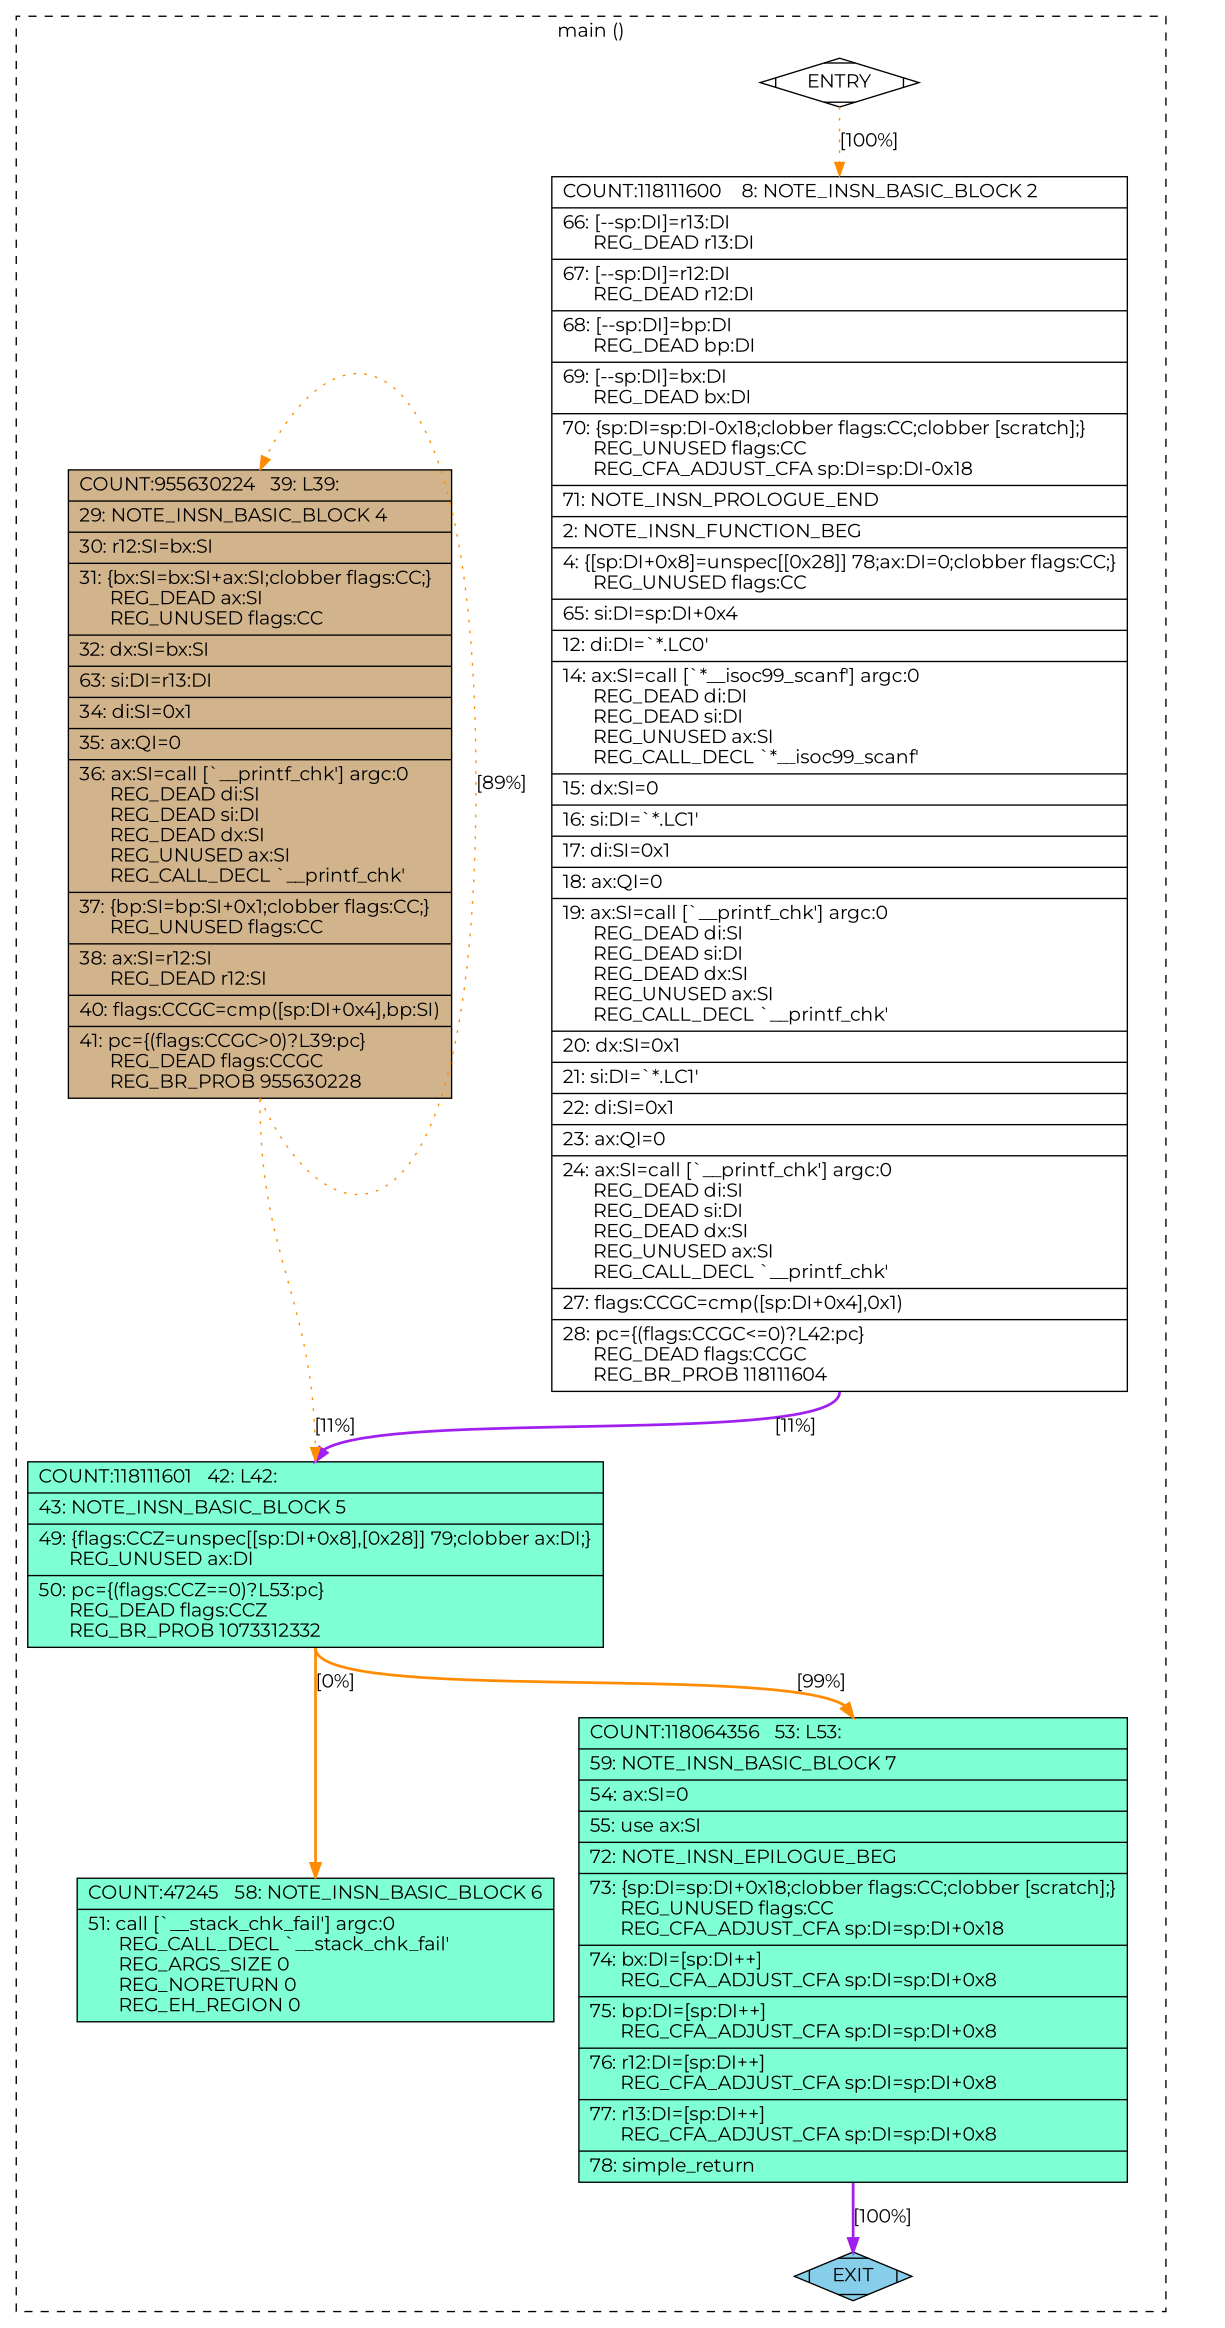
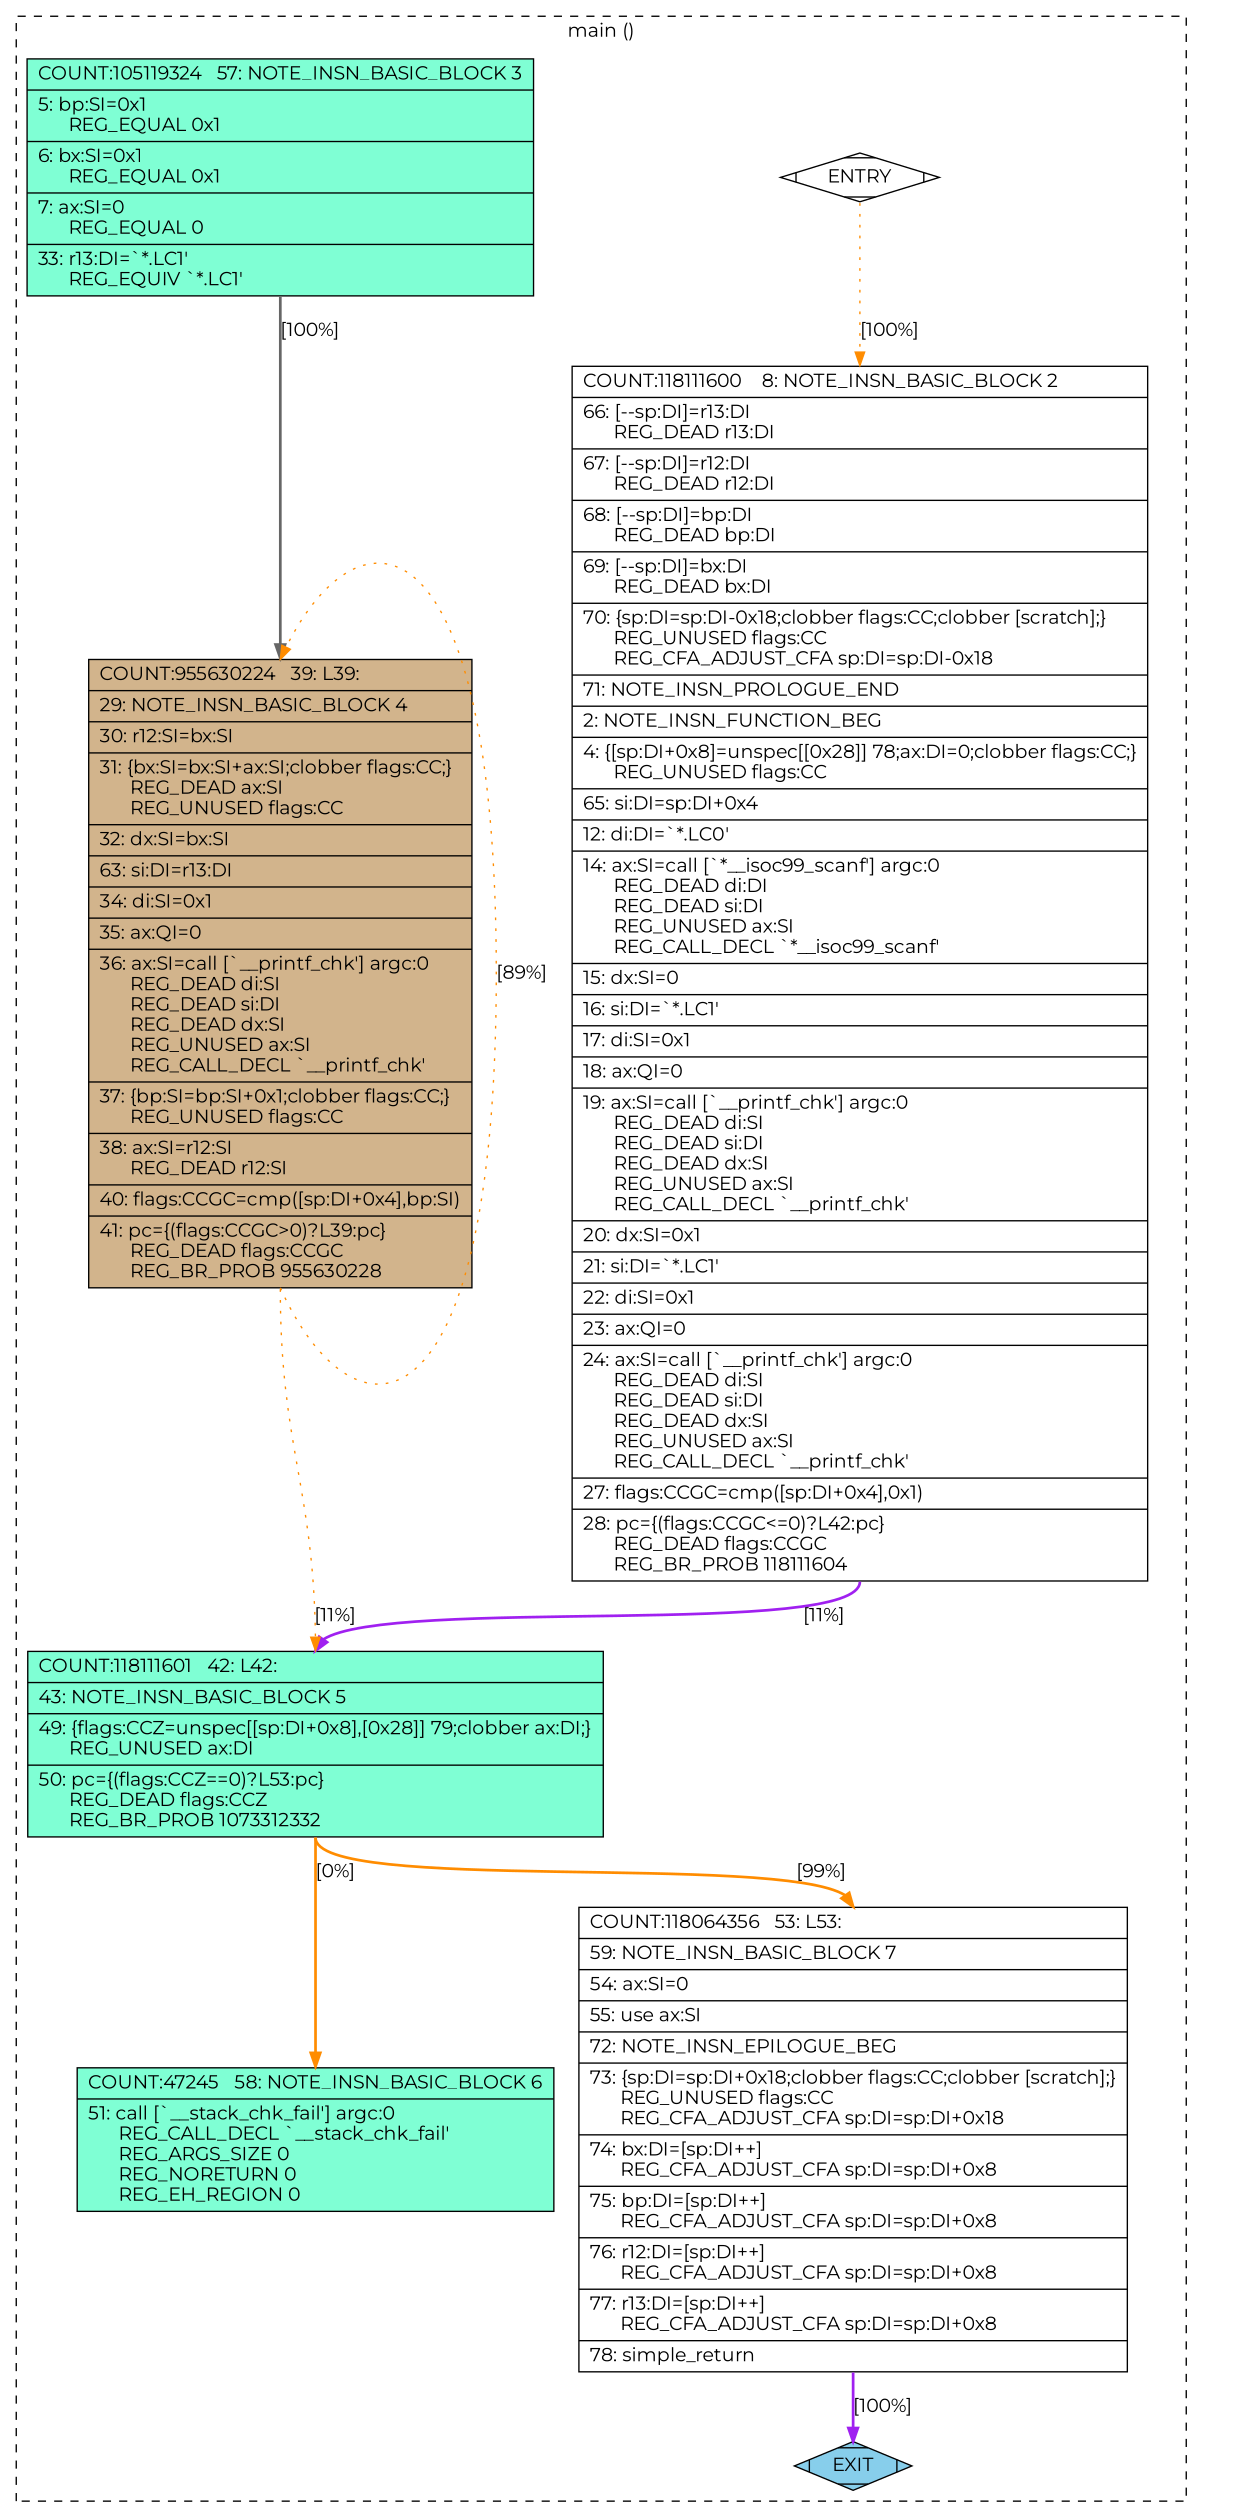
node "COUNT:105119324   57: NOTE_INSN_BASIC_BLOCK 3": added
node "COUNT:118064356   53: L53:": fillcolor aquamarine -> white
